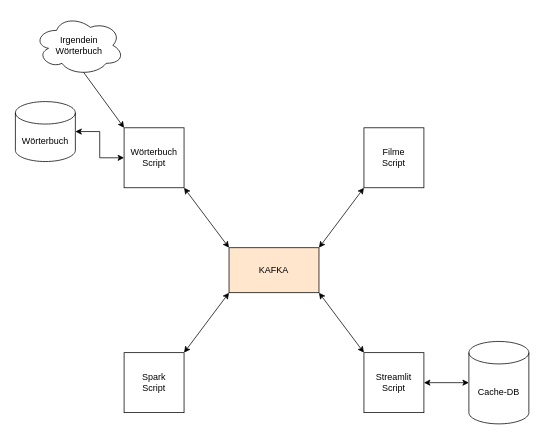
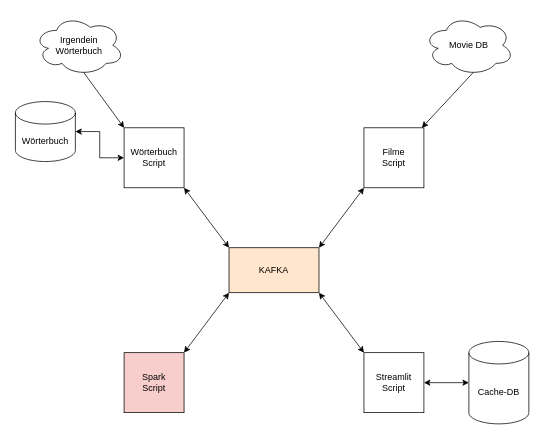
node "Movie DB": added
edge "Movie DB" -> "Filme Script": added
node "Spark Script": fillcolor #ffffff -> #f8cecc
